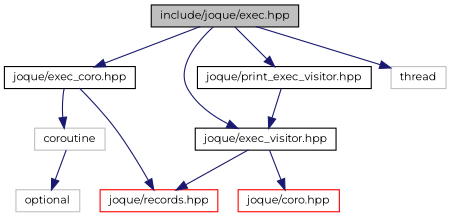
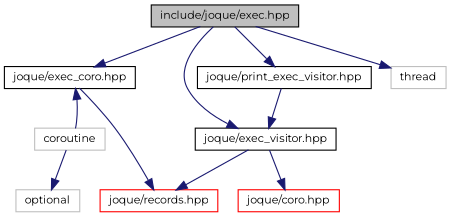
edge "joque/exec_coro.hpp" -> "coroutine": reversed
